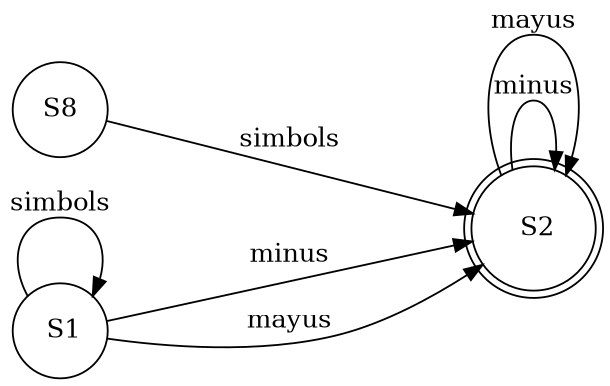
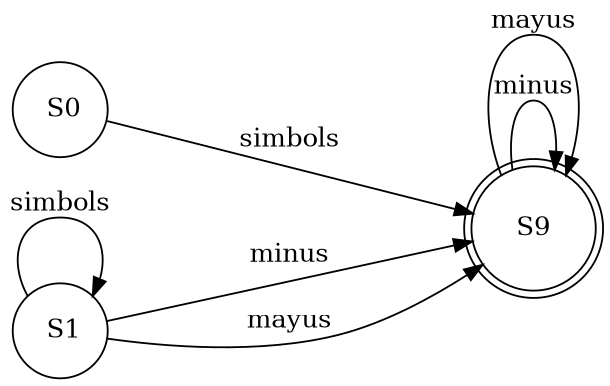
node "S8": label "S8" -> "S0"
node "S2": label "S2" -> "S9"
